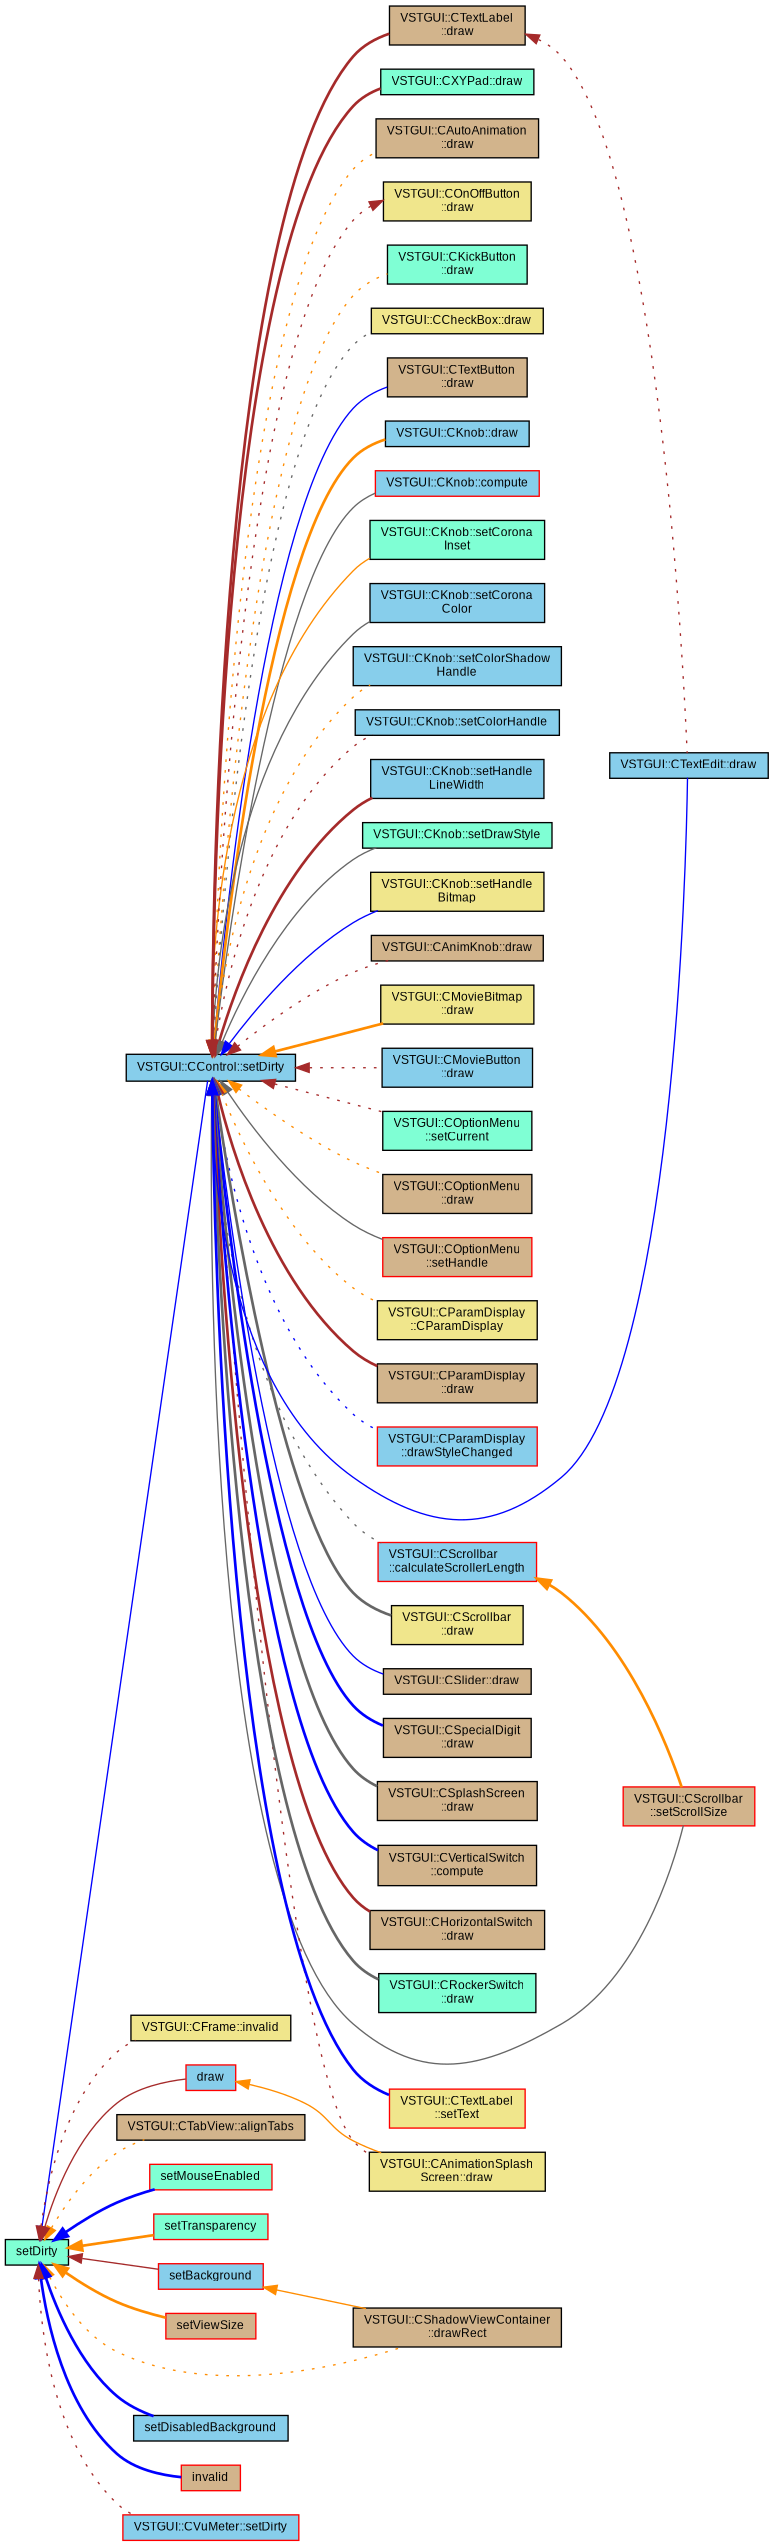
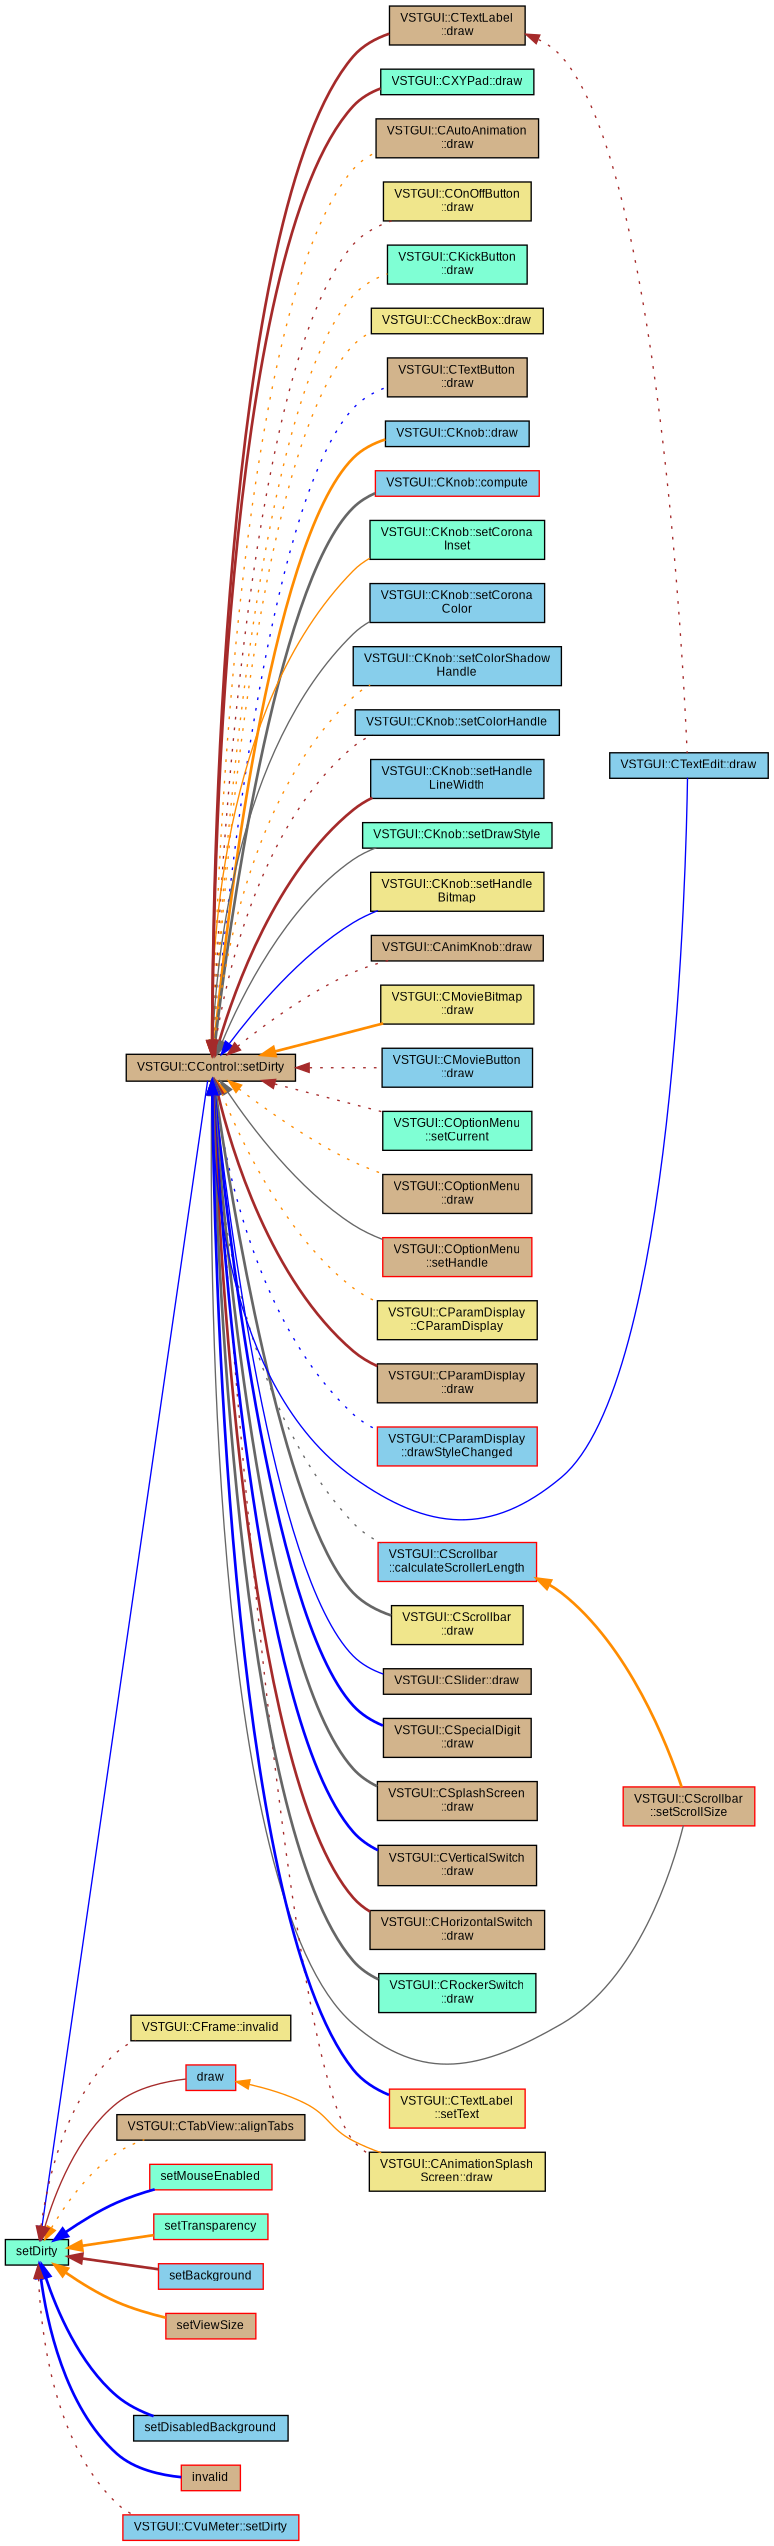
edge "VSTGUI::CControl::setDirty" -> "VSTGUI::COnOffButton ::draw": reversed
edge "VSTGUI::CCheckBox::draw" -> "VSTGUI::CControl::setDirty": color gray40 -> darkorange
edge "VSTGUI::CTextButton ::draw" -> "VSTGUI::CControl::setDirty": style solid -> dotted
edge "VSTGUI::CKnob::compute" -> "VSTGUI::CControl::setDirty": style solid -> bold
node "VSTGUI::CControl::setDirty": fillcolor skyblue -> tan
node "VSTGUI::CVerticalSwitch ::compute": label "VSTGUI::CVerticalSwitch ::compute" -> "VSTGUI::CVerticalSwitch ::draw"
edge "setBackground" -> "setDirty": style solid -> bold
node "VSTGUI::CShadowViewContainer ::drawRect": removed
